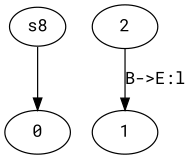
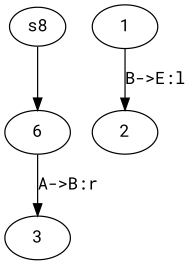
edge "2" -> "1": reversed
node "0": label "0" -> "6"
node "3": added
